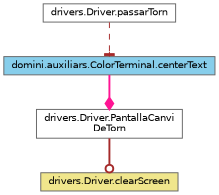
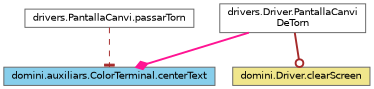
node "drivers.Driver.passarTorn": label "drivers.Driver.passarTorn" -> "drivers.PantallaCanvi.passarTorn"
edge "domini.auxiliars.ColorTerminal.centerText" -> "drivers.Driver.PantallaCanvi DeTorn": reversed
node "drivers.Driver.clearScreen": label "drivers.Driver.clearScreen" -> "domini.Driver.clearScreen"
